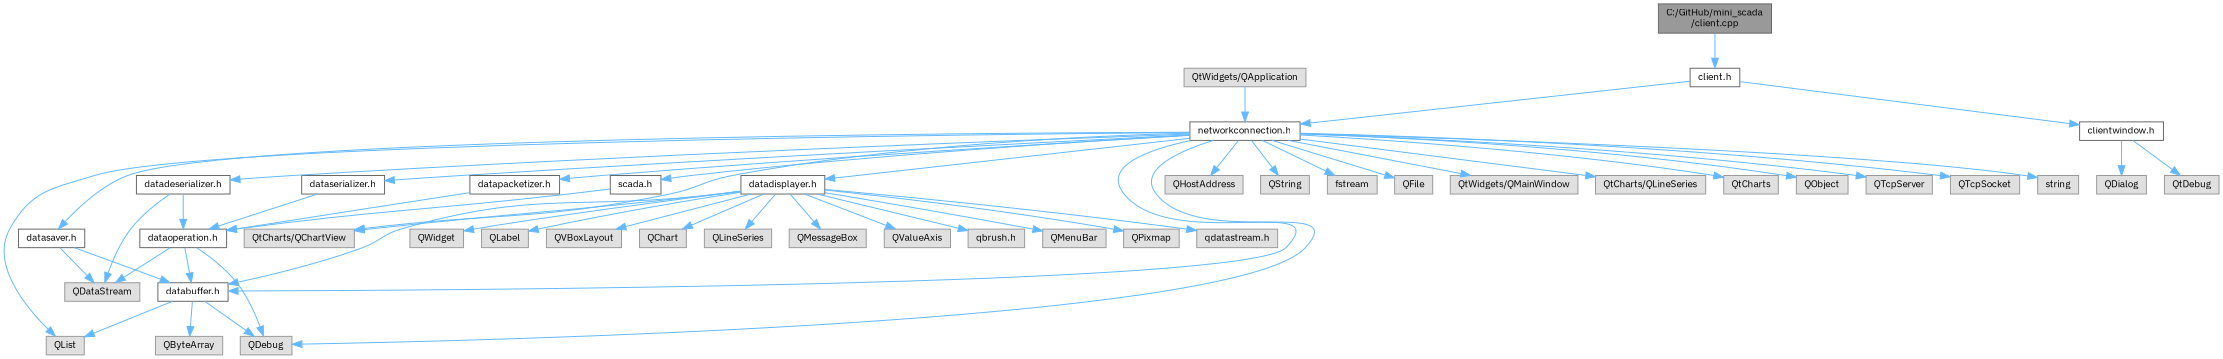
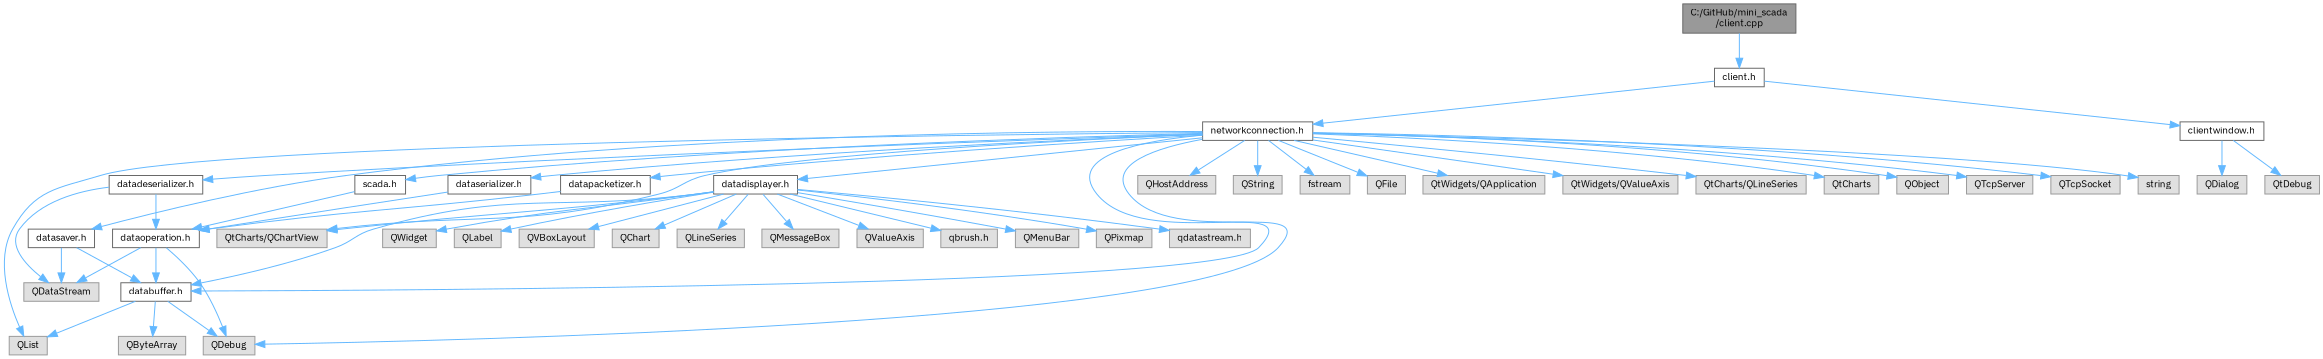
edge "QtWidgets/QApplication" -> "networkconnection.h": reversed
node "QtWidgets/QMainWindow": label "QtWidgets/QMainWindow" -> "QtWidgets/QValueAxis"
